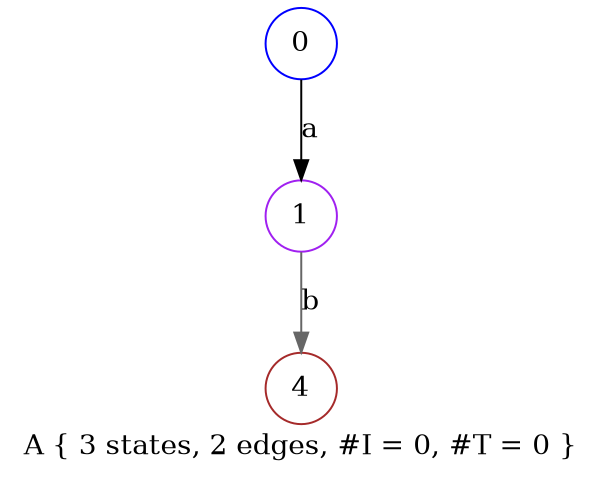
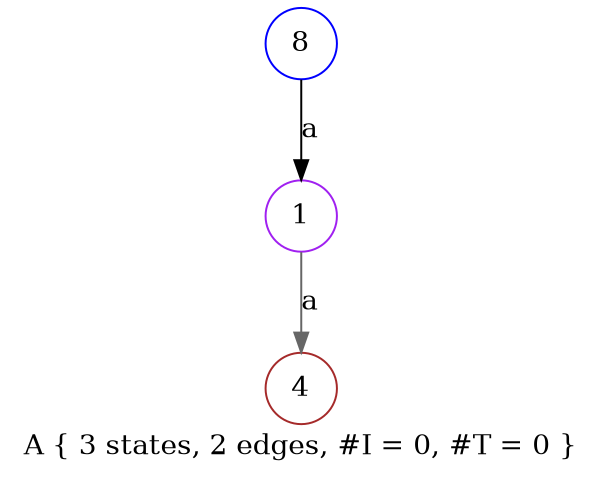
node "0": label "0" -> "8"
edge "1" -> "4": label "b" -> "a"
